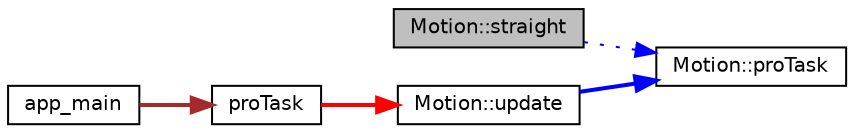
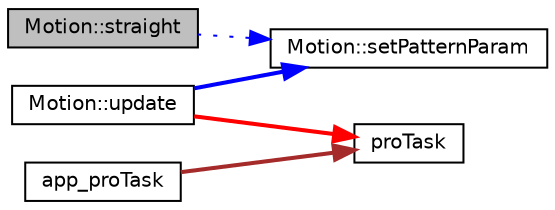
node "Motion::proTask": label "Motion::proTask" -> "Motion::setPatternParam"
node "app_main": label "app_main" -> "app_proTask"
edge "proTask" -> "Motion::update": reversed
